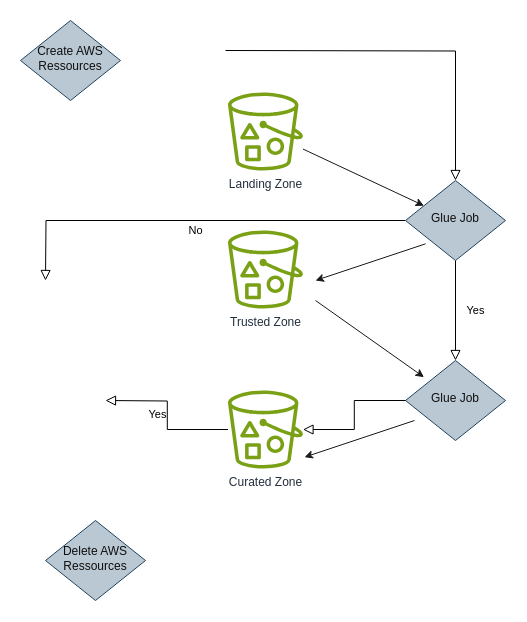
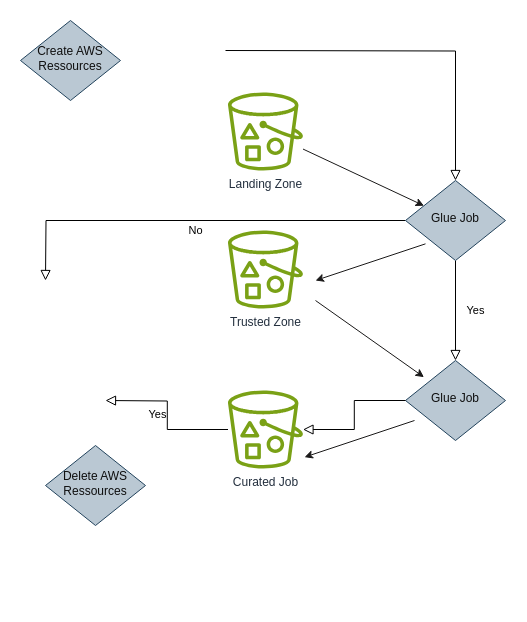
node "Curated Zone": label "Curated Zone" -> "Curated Job"
node "Delete AWS Ressources": moved (96, 561) -> (96, 486)
